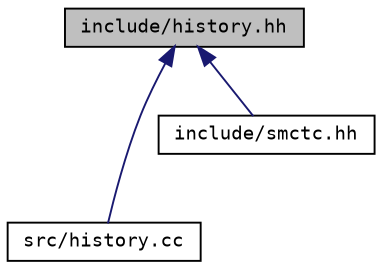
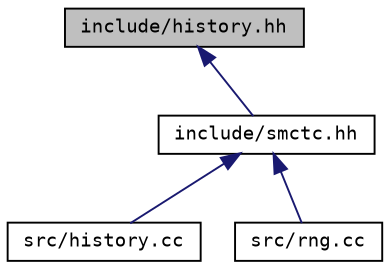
edge "src/history.cc" -> "include/history.hh": now "src/history.cc" -> "include/smctc.hh"
node "src/rng.cc": added
